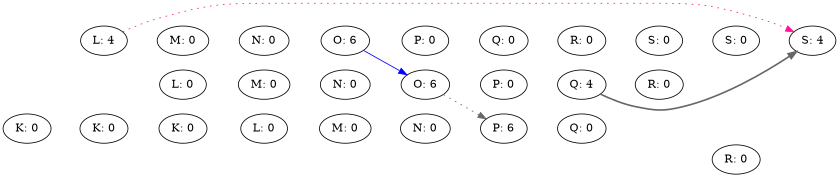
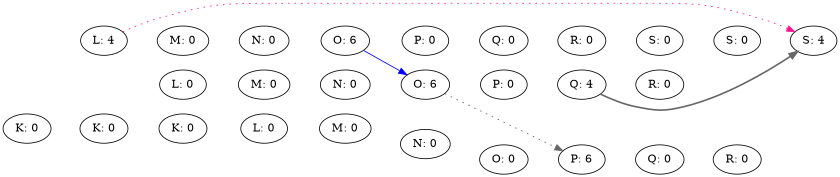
node "O: 0": added
